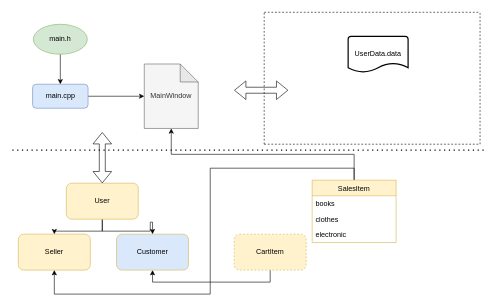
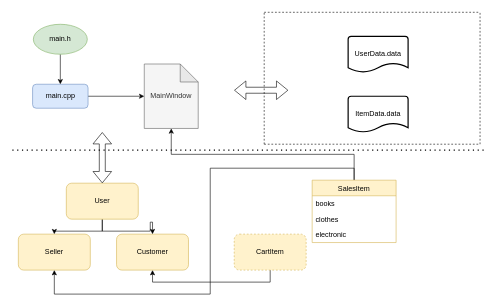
node "ItemData.data": added
node "Customer": fillcolor #dae8fc -> #fff2cc
